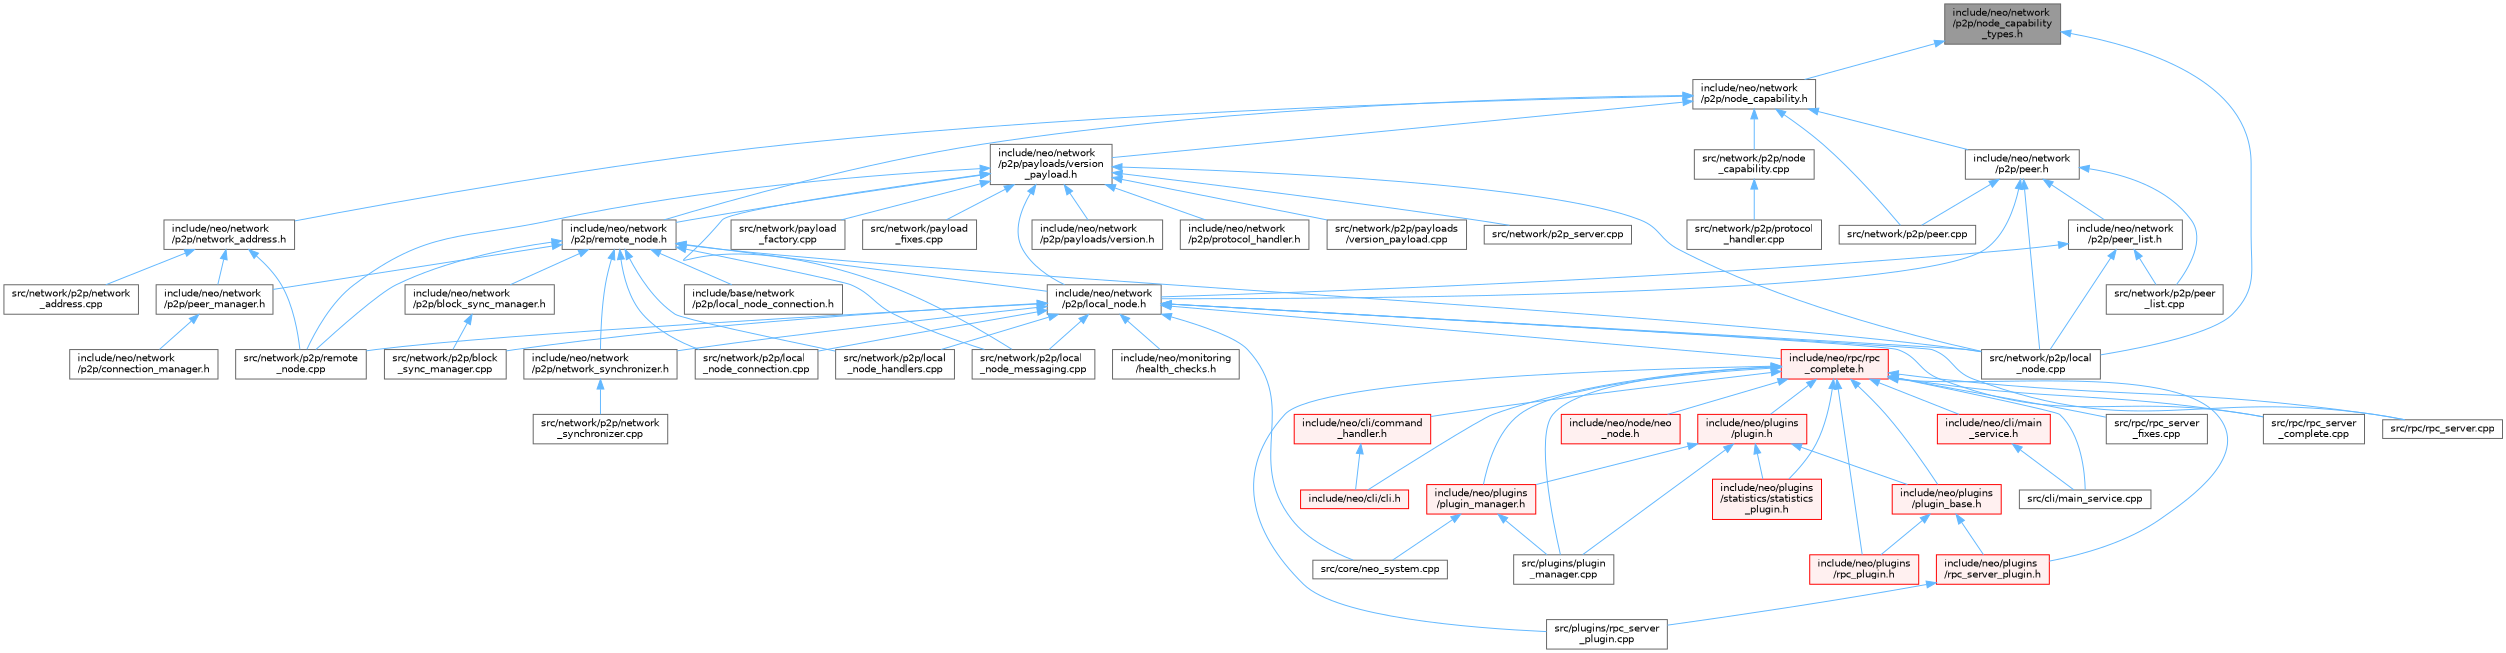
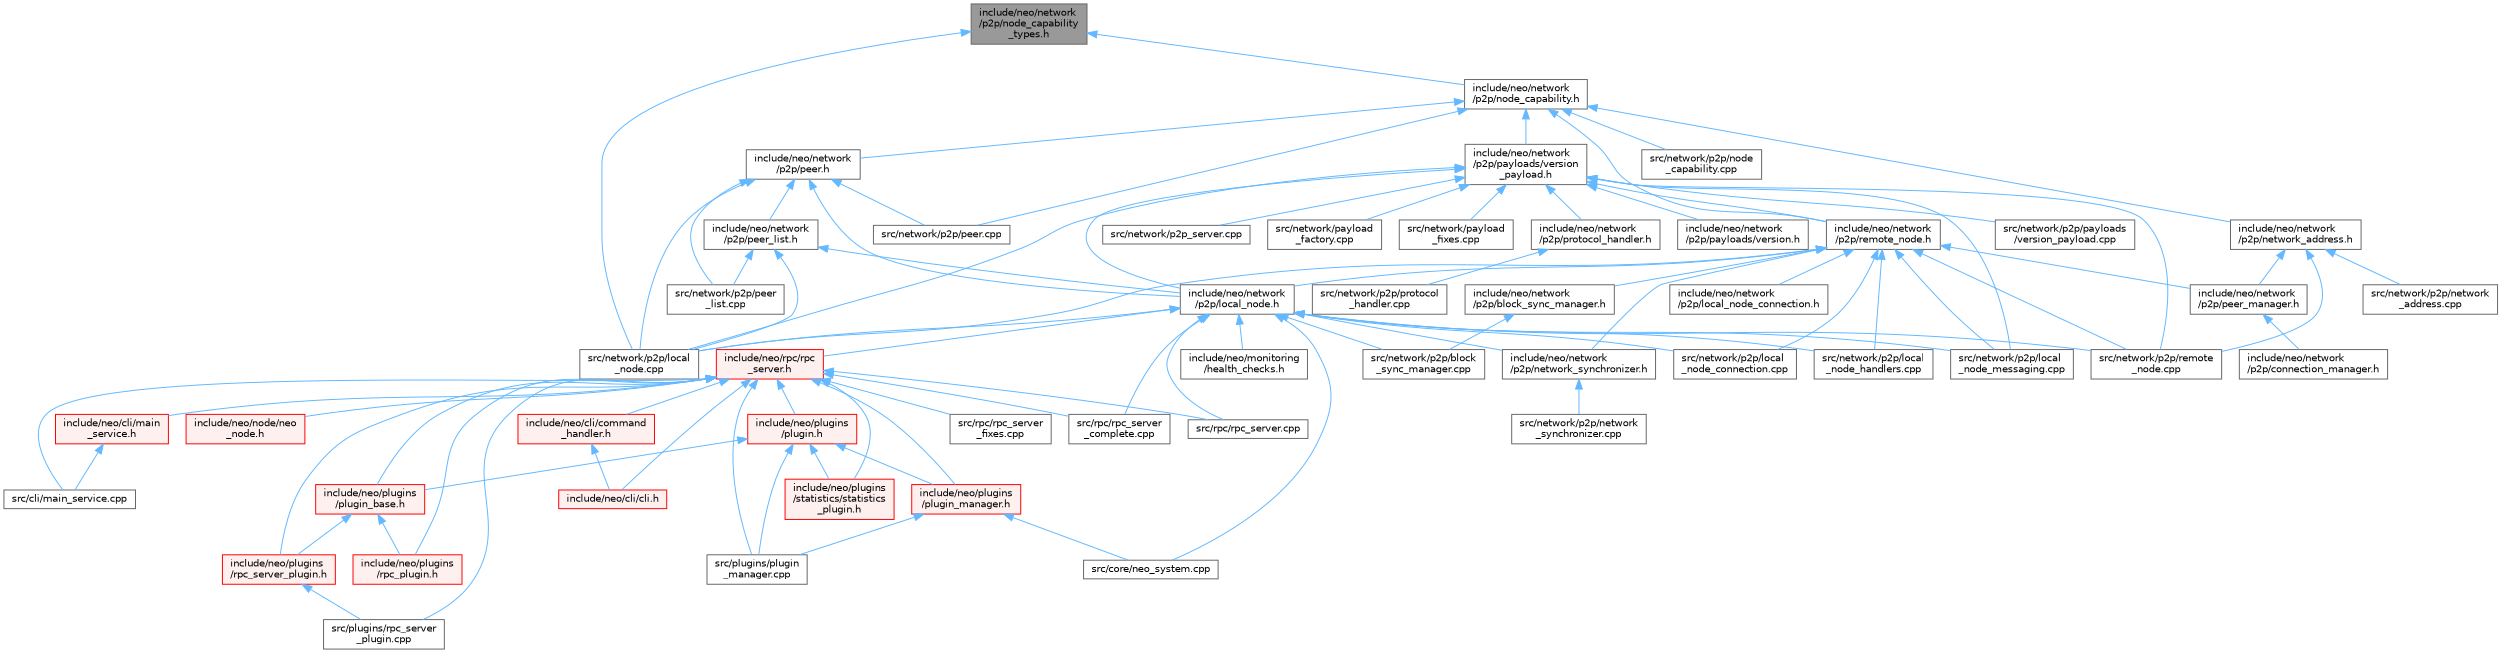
edge "src/network/p2p/protocol _handler.cpp" -> "src/network/p2p/node _capability.cpp": now "src/network/p2p/protocol _handler.cpp" -> "include/neo/network /p2p/protocol_handler.h"
node "include/base/network /p2p/local_node_connection.h": label "include/base/network /p2p/local_node_connection.h" -> "include/neo/network /p2p/local_node_connection.h"
node "include/neo/rpc/rpc _complete.h": label "include/neo/rpc/rpc _complete.h" -> "include/neo/rpc/rpc _server.h"
